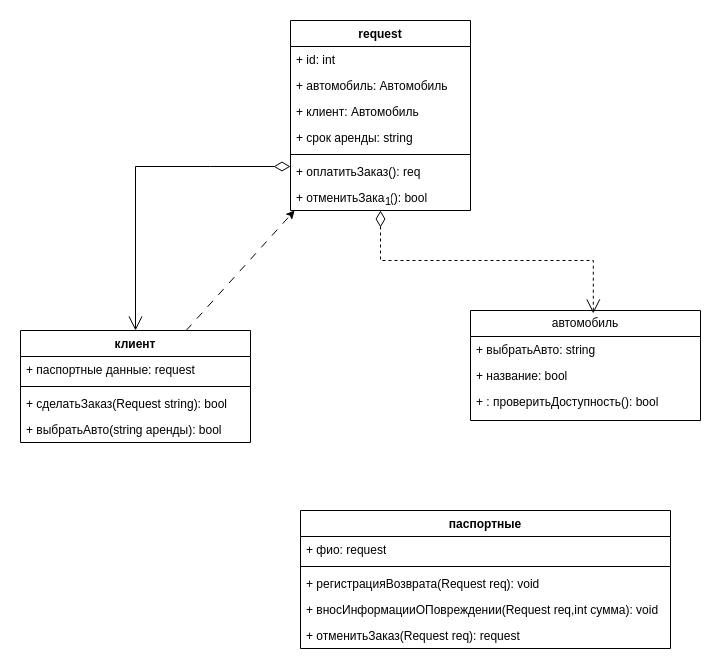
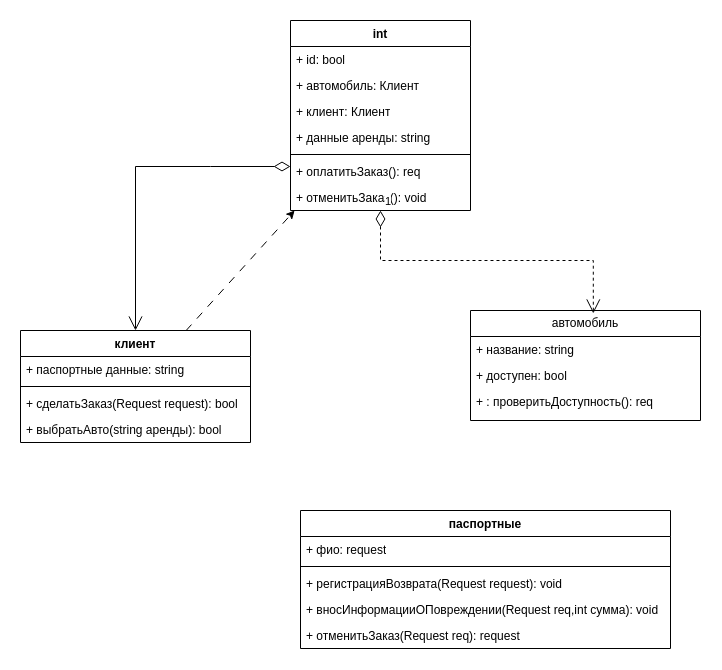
node "request": label "request" -> "int"
node "+ id: int": label "+ id: int" -> "+ id: bool"
node "+ автомобиль: Автомобиль": label "+ автомобиль: Автомобиль" -> "+ автомобиль: Клиент"
node "+ клиент: Автомобиль": label "+ клиент: Автомобиль" -> "+ клиент: Клиент"
node "+ срок аренды: string": label "+ срок аренды: string" -> "+ данные аренды: string"
node "+ отменитьЗаказ(): bool": label "+ отменитьЗаказ(): bool" -> "+ отменитьЗаказ(): void"
node "+ выбратьАвто: string": label "+ выбратьАвто: string" -> "+ название: string"
node "+ паспортные данные: request": label "+ паспортные данные: request" -> "+ паспортные данные: string"
node "+ название: bool": label "+ название: bool" -> "+ доступен: bool"
node "+ : проверитьДоступность(): bool": label "+ : проверитьДоступность(): bool" -> "+ : проверитьДоступность(): req"
node "+ сделатьЗаказ(Request string): bool": label "+ сделатьЗаказ(Request string): bool" -> "+ сделатьЗаказ(Request request): bool"
node "+ регистрацияВозврата(Request req): void": label "+ регистрацияВозврата(Request req): void" -> "+ регистрацияВозврата(Request request): void"
